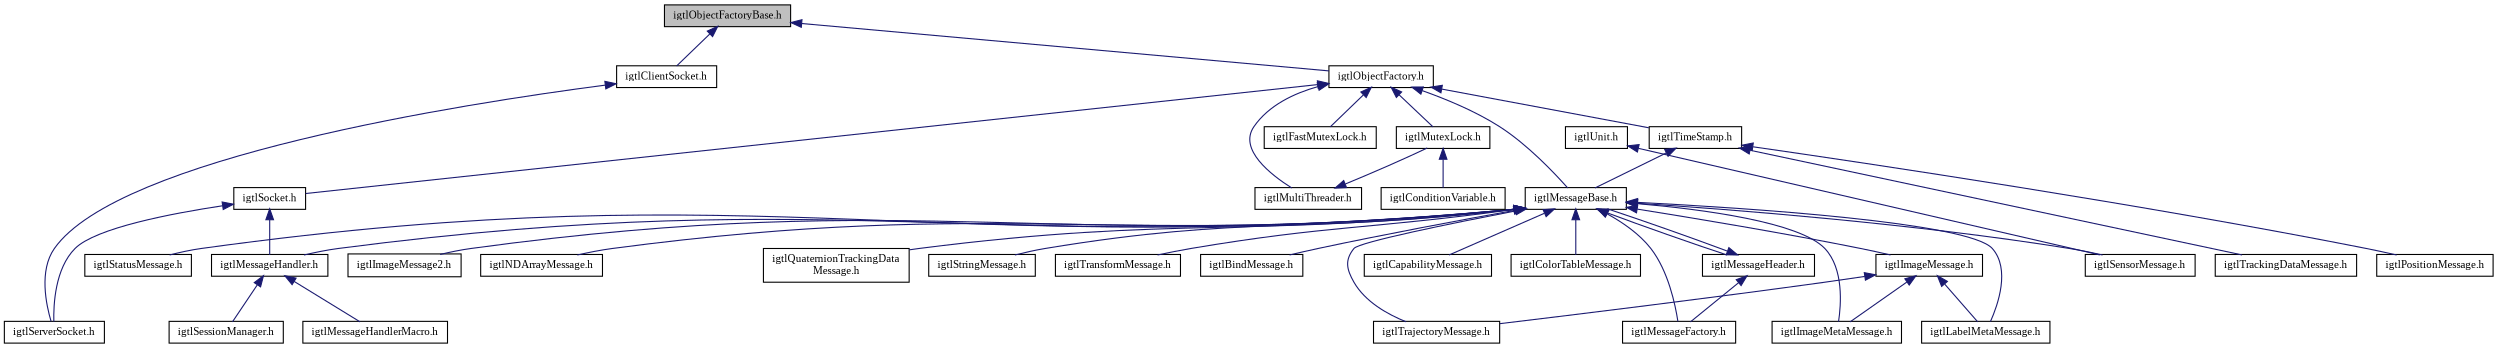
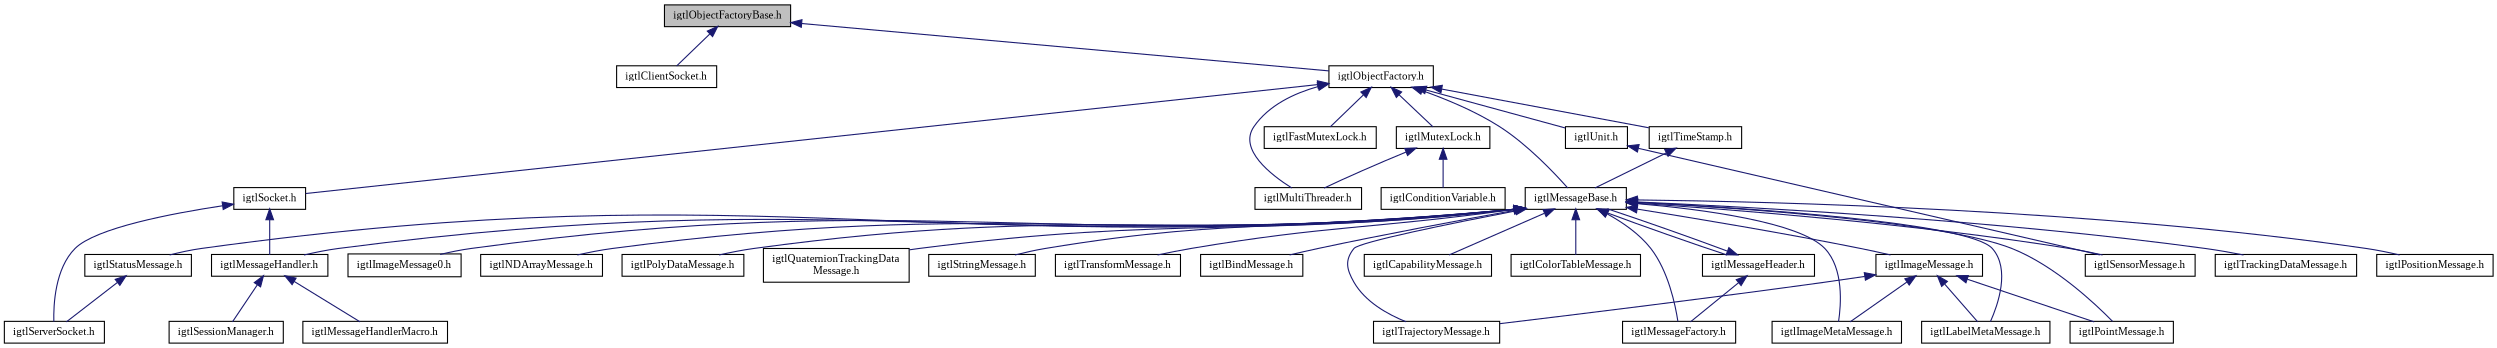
edge "igtlUnit.h" -> "igtlObjectFactory.h": added
edge "igtlServerSocket.h" -> "igtlClientSocket.h": now "igtlServerSocket.h" -> "igtlStatusMessage.h"
edge "igtlMutexLock.h" -> "igtlMultiThreader.h": reversed
edge "igtlPositionMessage.h" -> "igtlTimeStamp.h": now "igtlPositionMessage.h" -> "igtlMessageBase.h"
edge "igtlTrackingDataMessage.h" -> "igtlTimeStamp.h": now "igtlTrackingDataMessage.h" -> "igtlMessageBase.h"
node "igtlImageMessage2.h": label "igtlImageMessage2.h" -> "igtlImageMessage0.h"
node "igtlPolyDataMessage.h": added
node "igtlPointMessage.h": added
